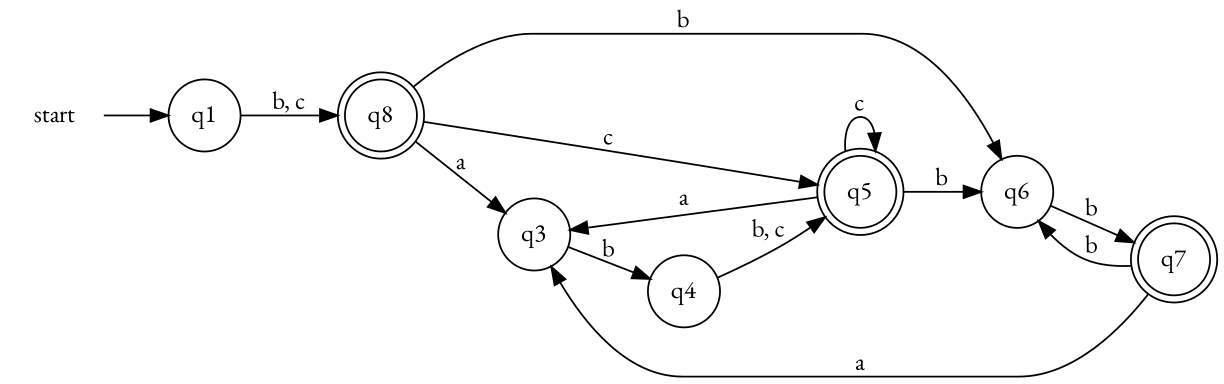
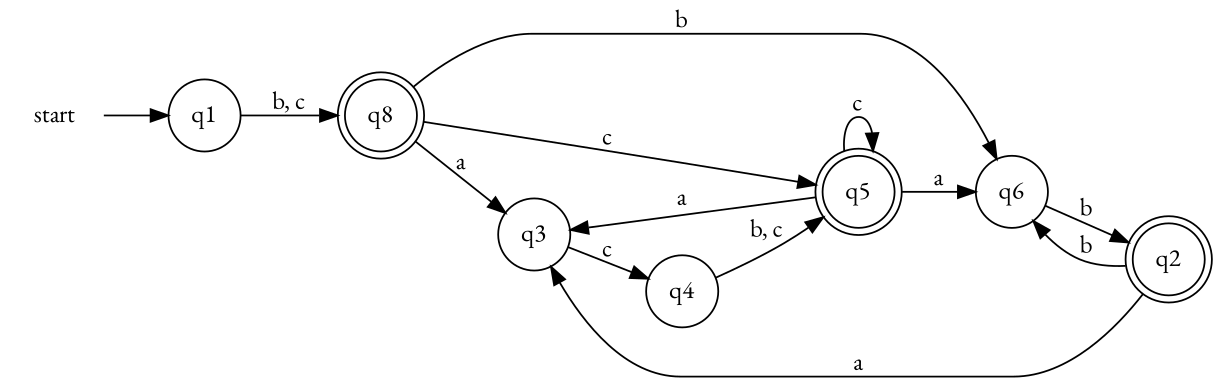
edge "q5" -> "q6": label "b" -> "a"
edge "q3" -> "q4": label "b" -> "c"
node "q7": label "q7" -> "q2"
